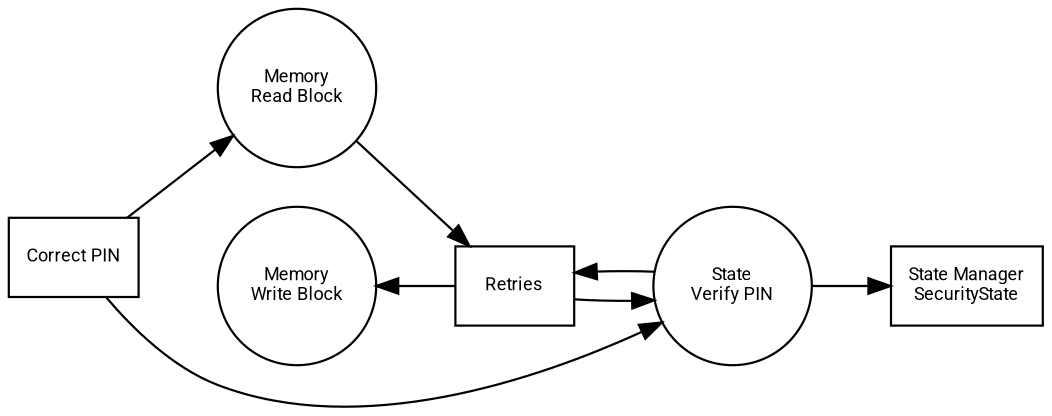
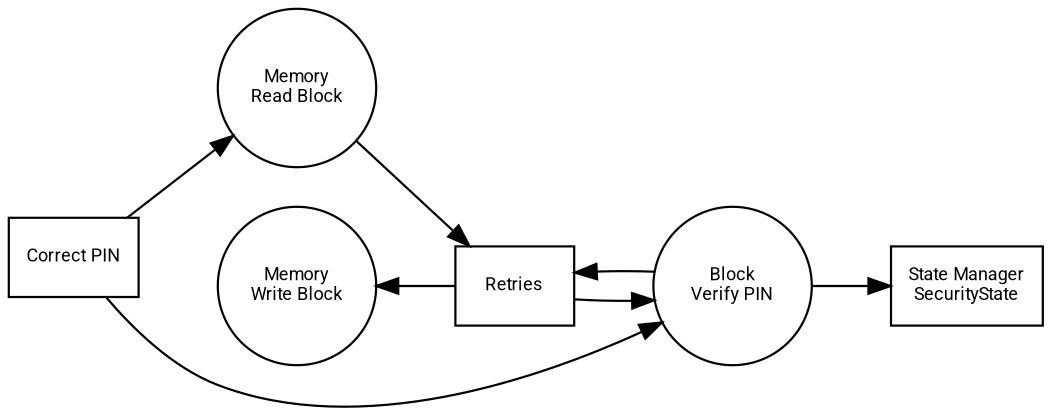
node "State Verify PIN": label "State Verify PIN" -> "Block Verify PIN"
